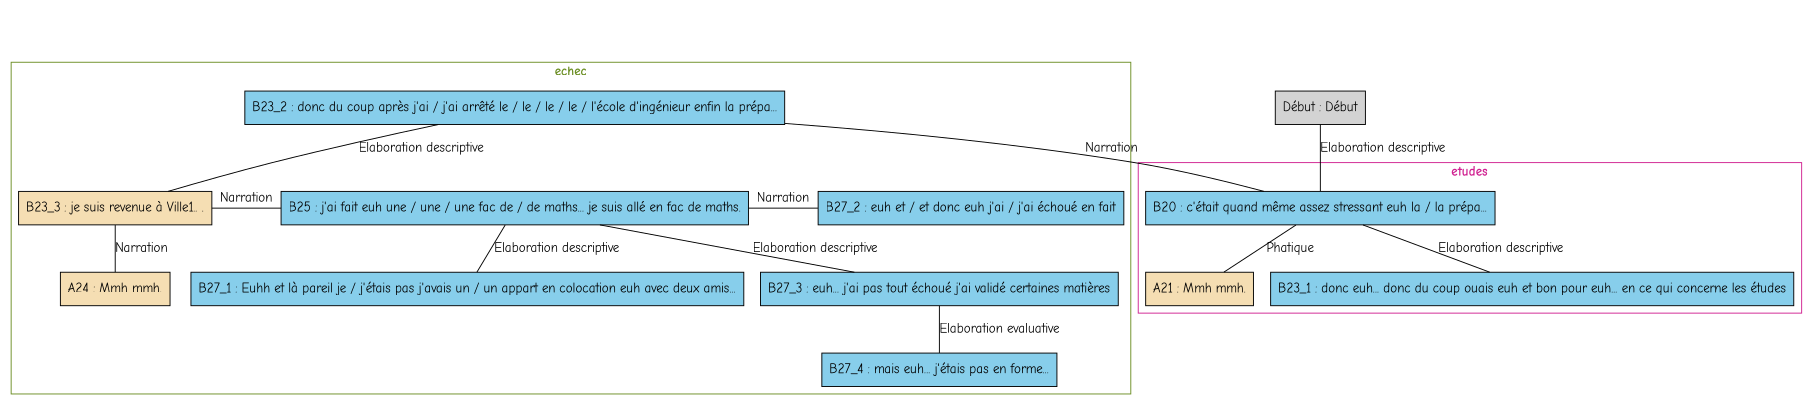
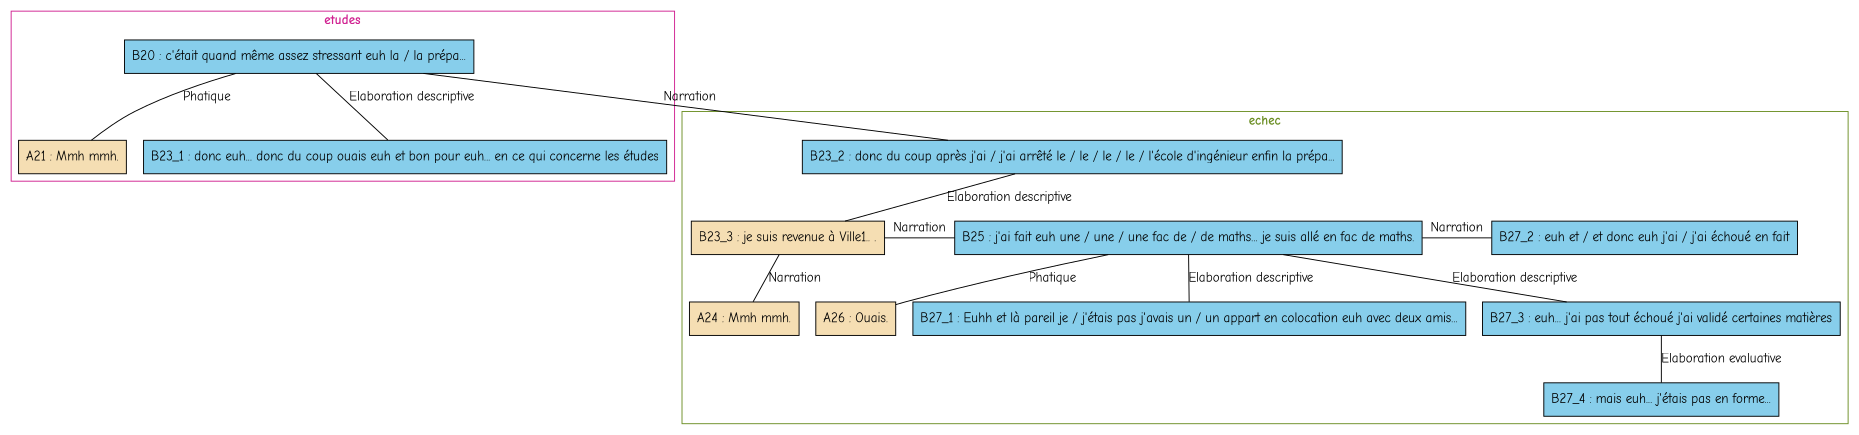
node "Début : Début": removed
node "A26 : Ouais.": added
